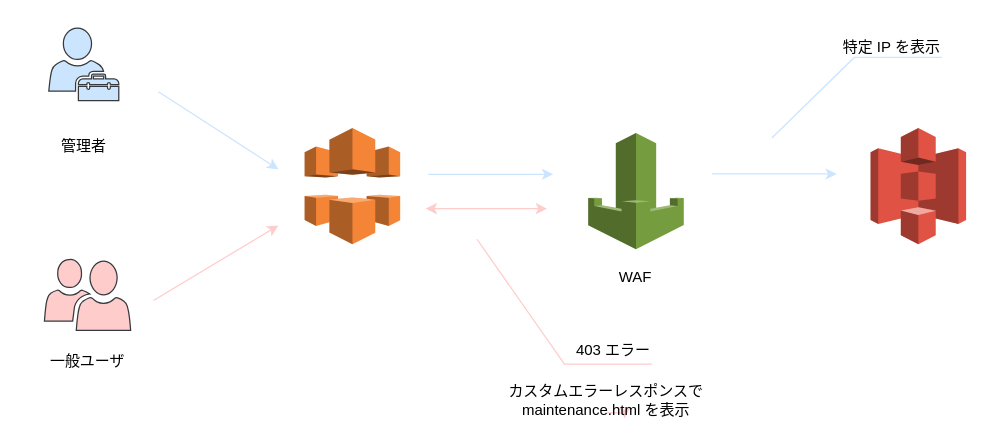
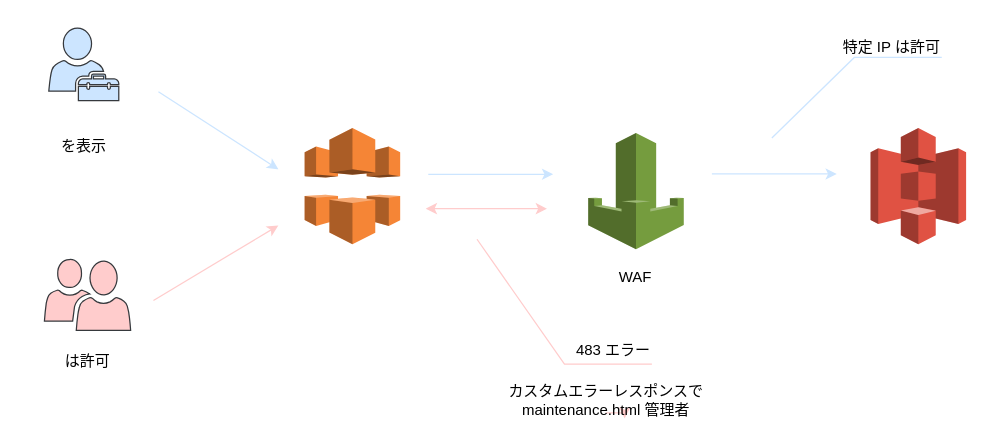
node "特定 IP を表示": label "特定 IP を表示" -> "特定 IP は許可"
node "管理者": label "管理者" -> "を表示"
node "403 エラー": label "403 エラー" -> "483 エラー"
node "一般ユーザ": label "一般ユーザ" -> "は許可"
node "カスタムエラーレスポンスで maintenance.html を表示": label "カスタムエラーレスポンスで maintenance.html を表示" -> "カスタムエラーレスポンスで maintenance.html 管理者"
